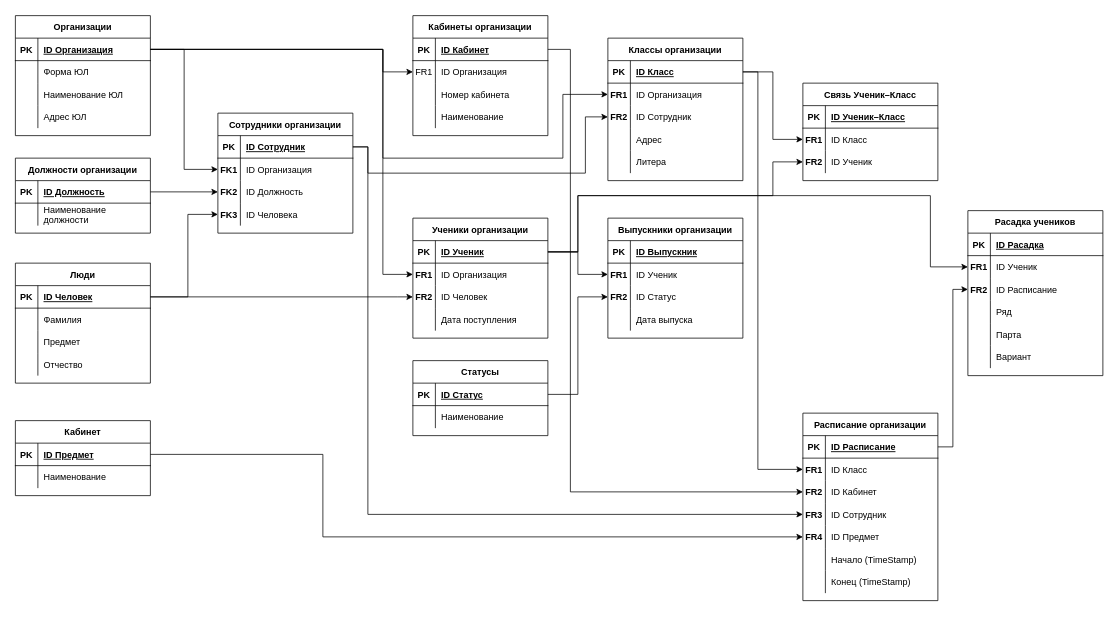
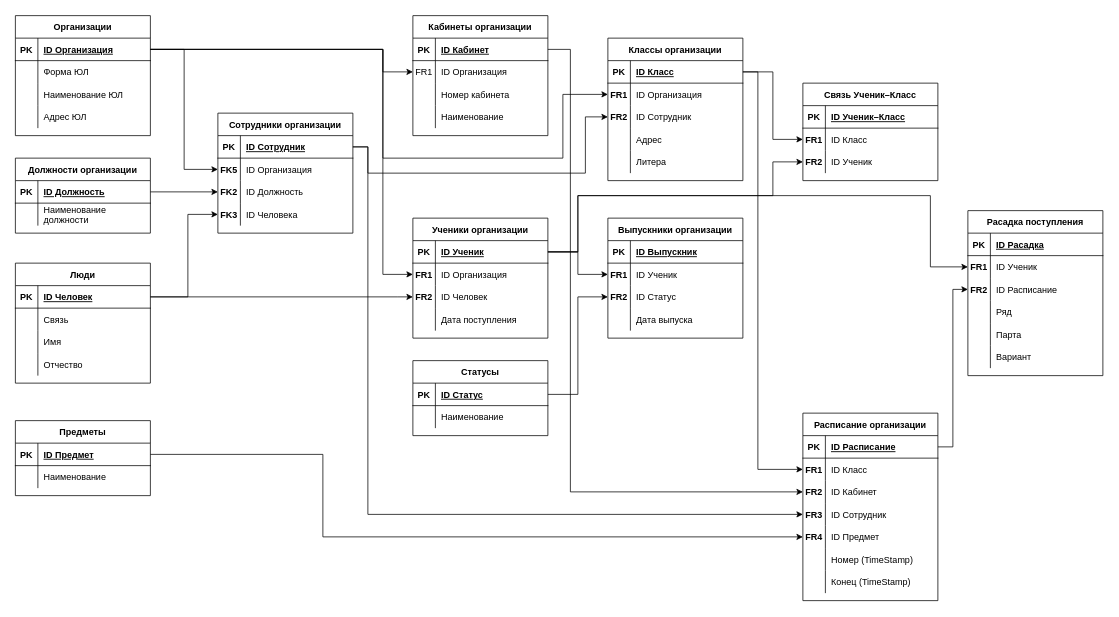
node "FK1": label "FK1" -> "FK5"
node "Расадка учеников": label "Расадка учеников" -> "Расадка поступления"
node "Фамилия": label "Фамилия" -> "Связь"
node "Предмет": label "Предмет" -> "Имя"
node "Кабинет": label "Кабинет" -> "Предметы"
node "Начало (TimeStamp)": label "Начало (TimeStamp)" -> "Номер (TimeStamp)"
